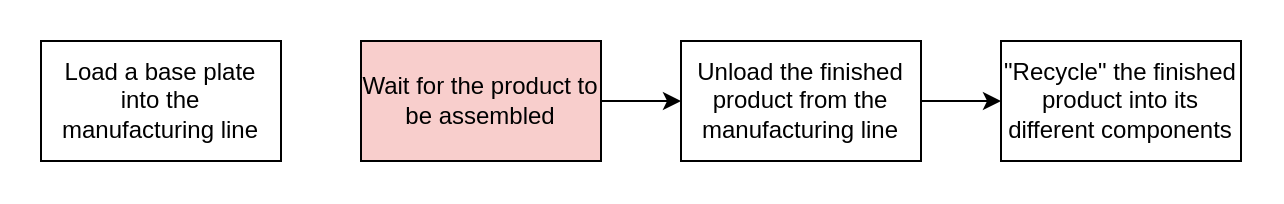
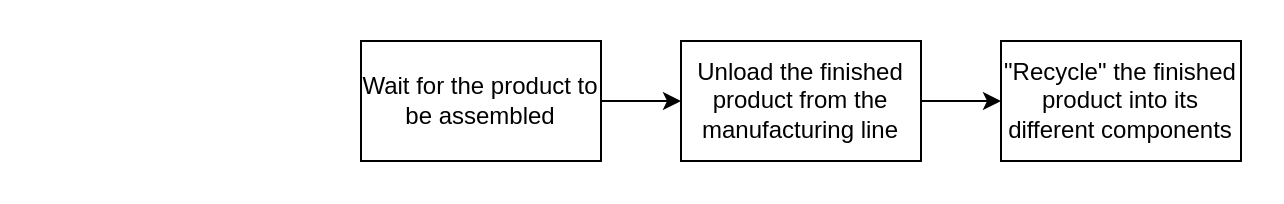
node "Load a base plate into the manufacturing line": removed
node "Wait for the product to be assembled": fillcolor #f8cecc -> #ffffff
